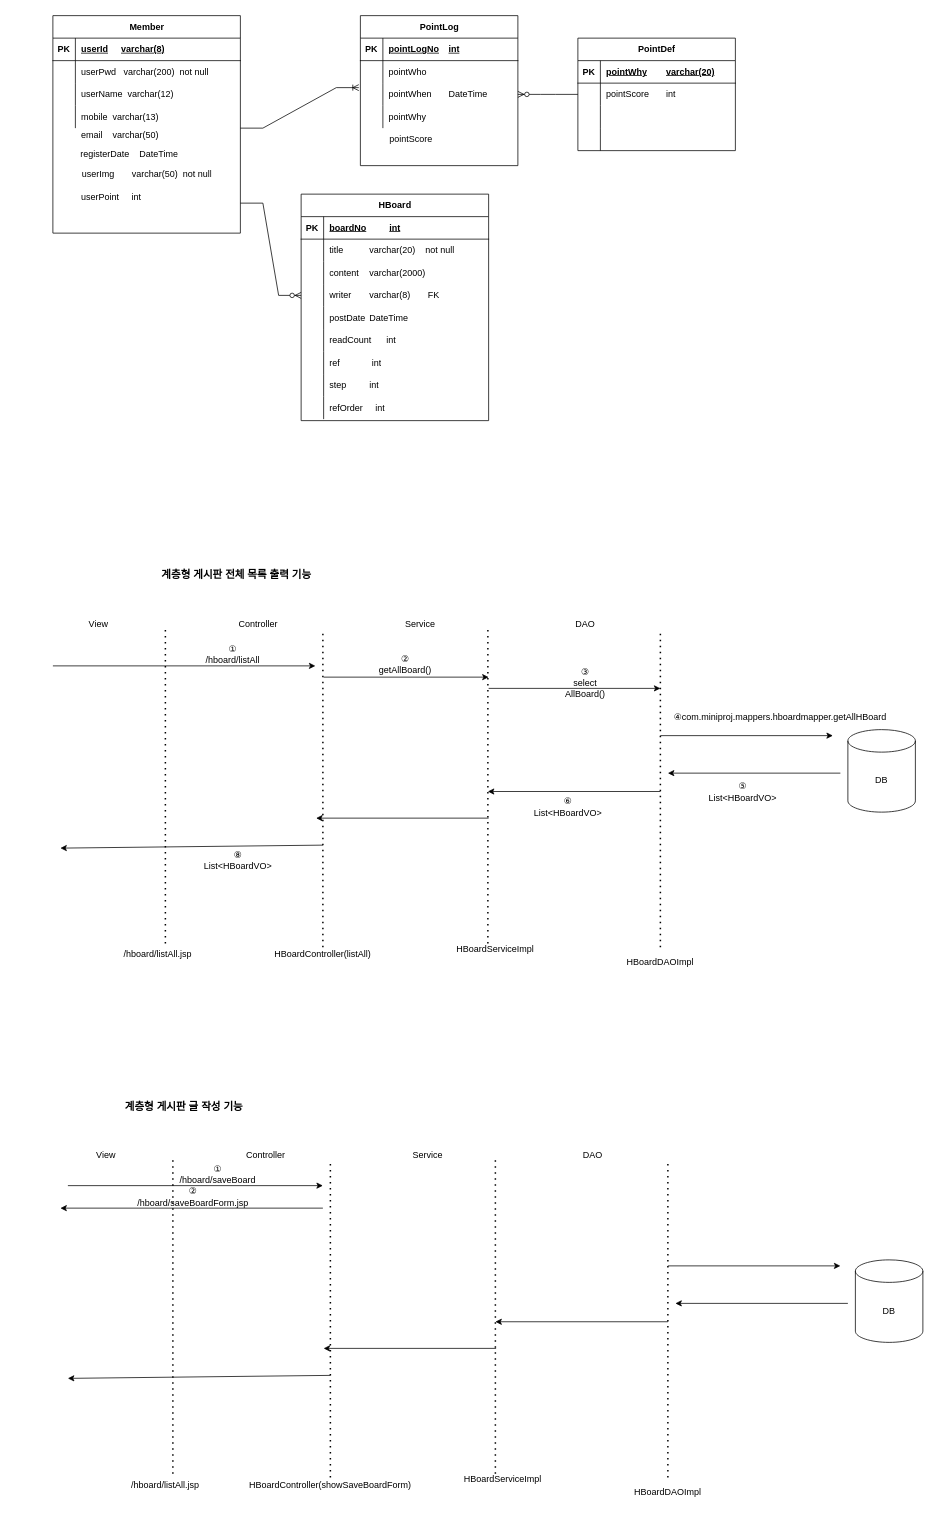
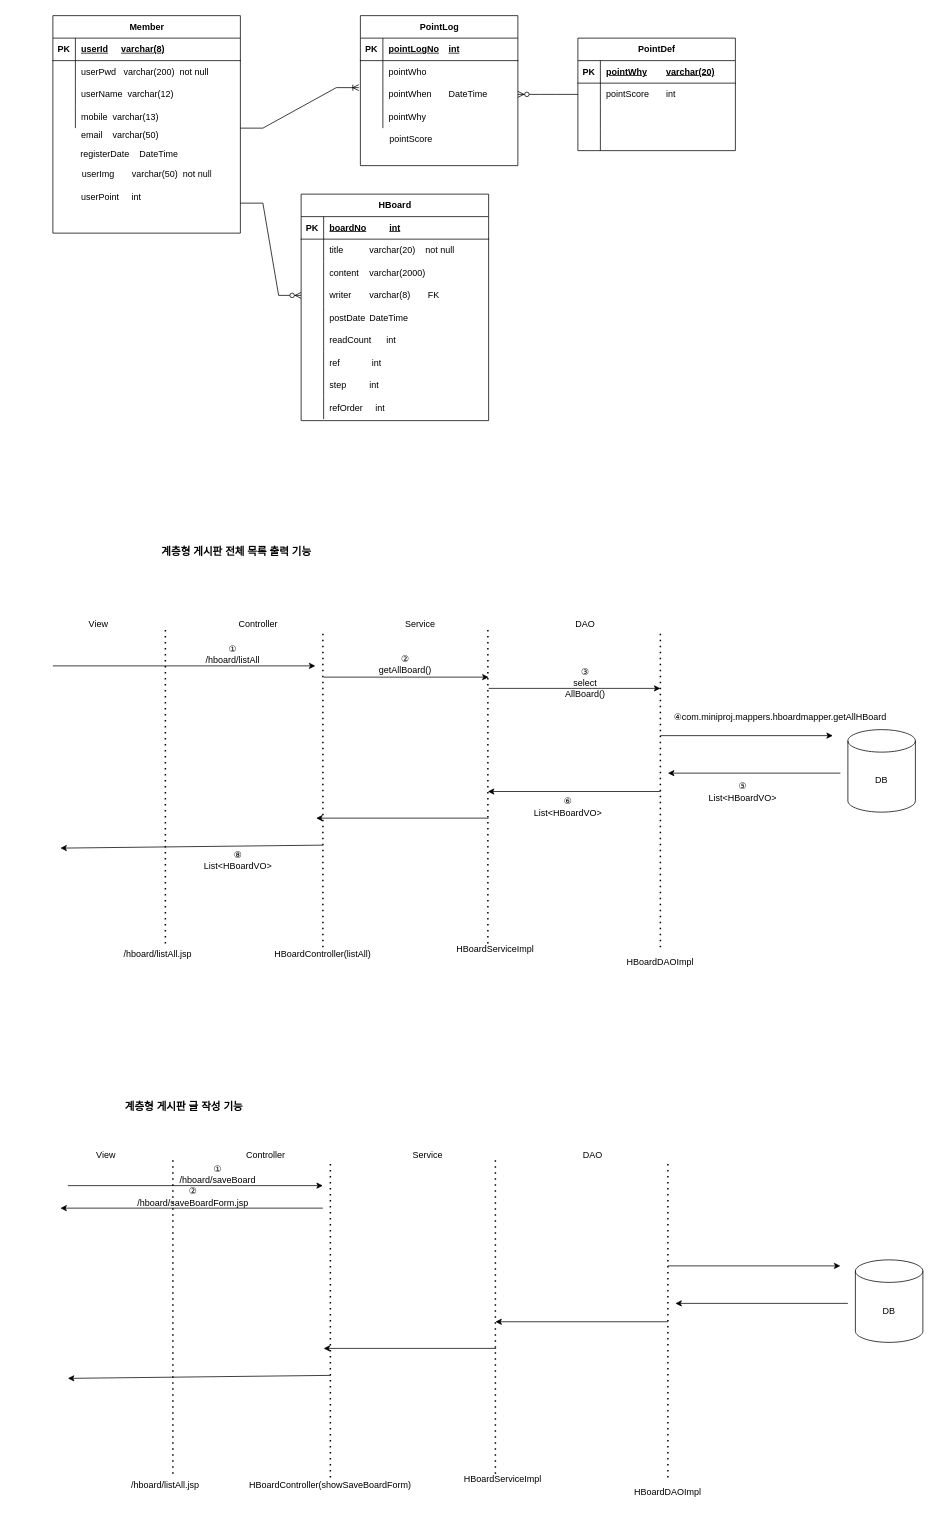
node "계층형 게시판 전체 목록 출력 기능": moved (237, 574) -> (237, 552)
